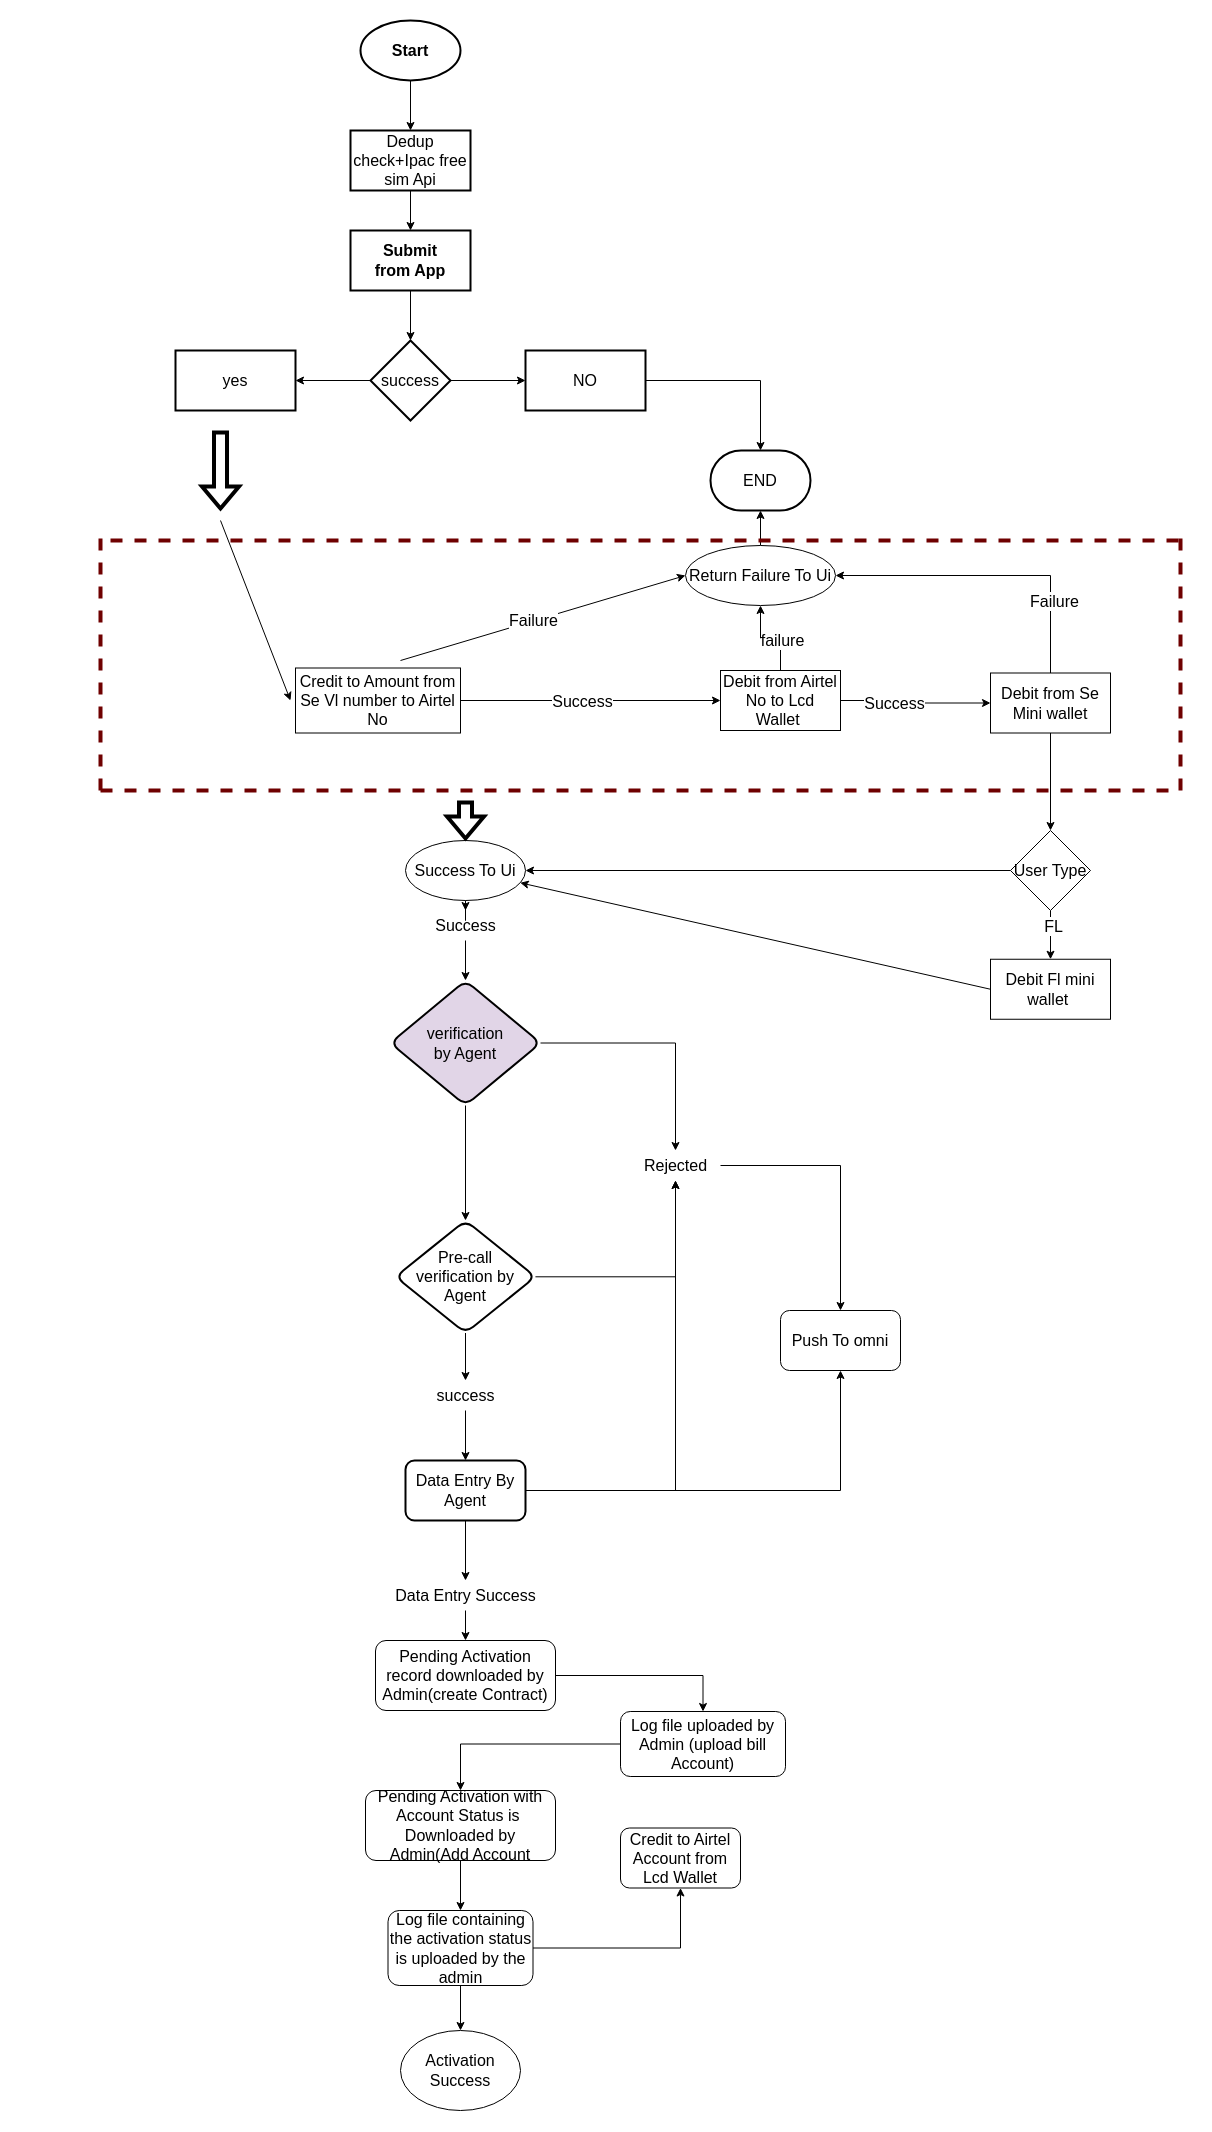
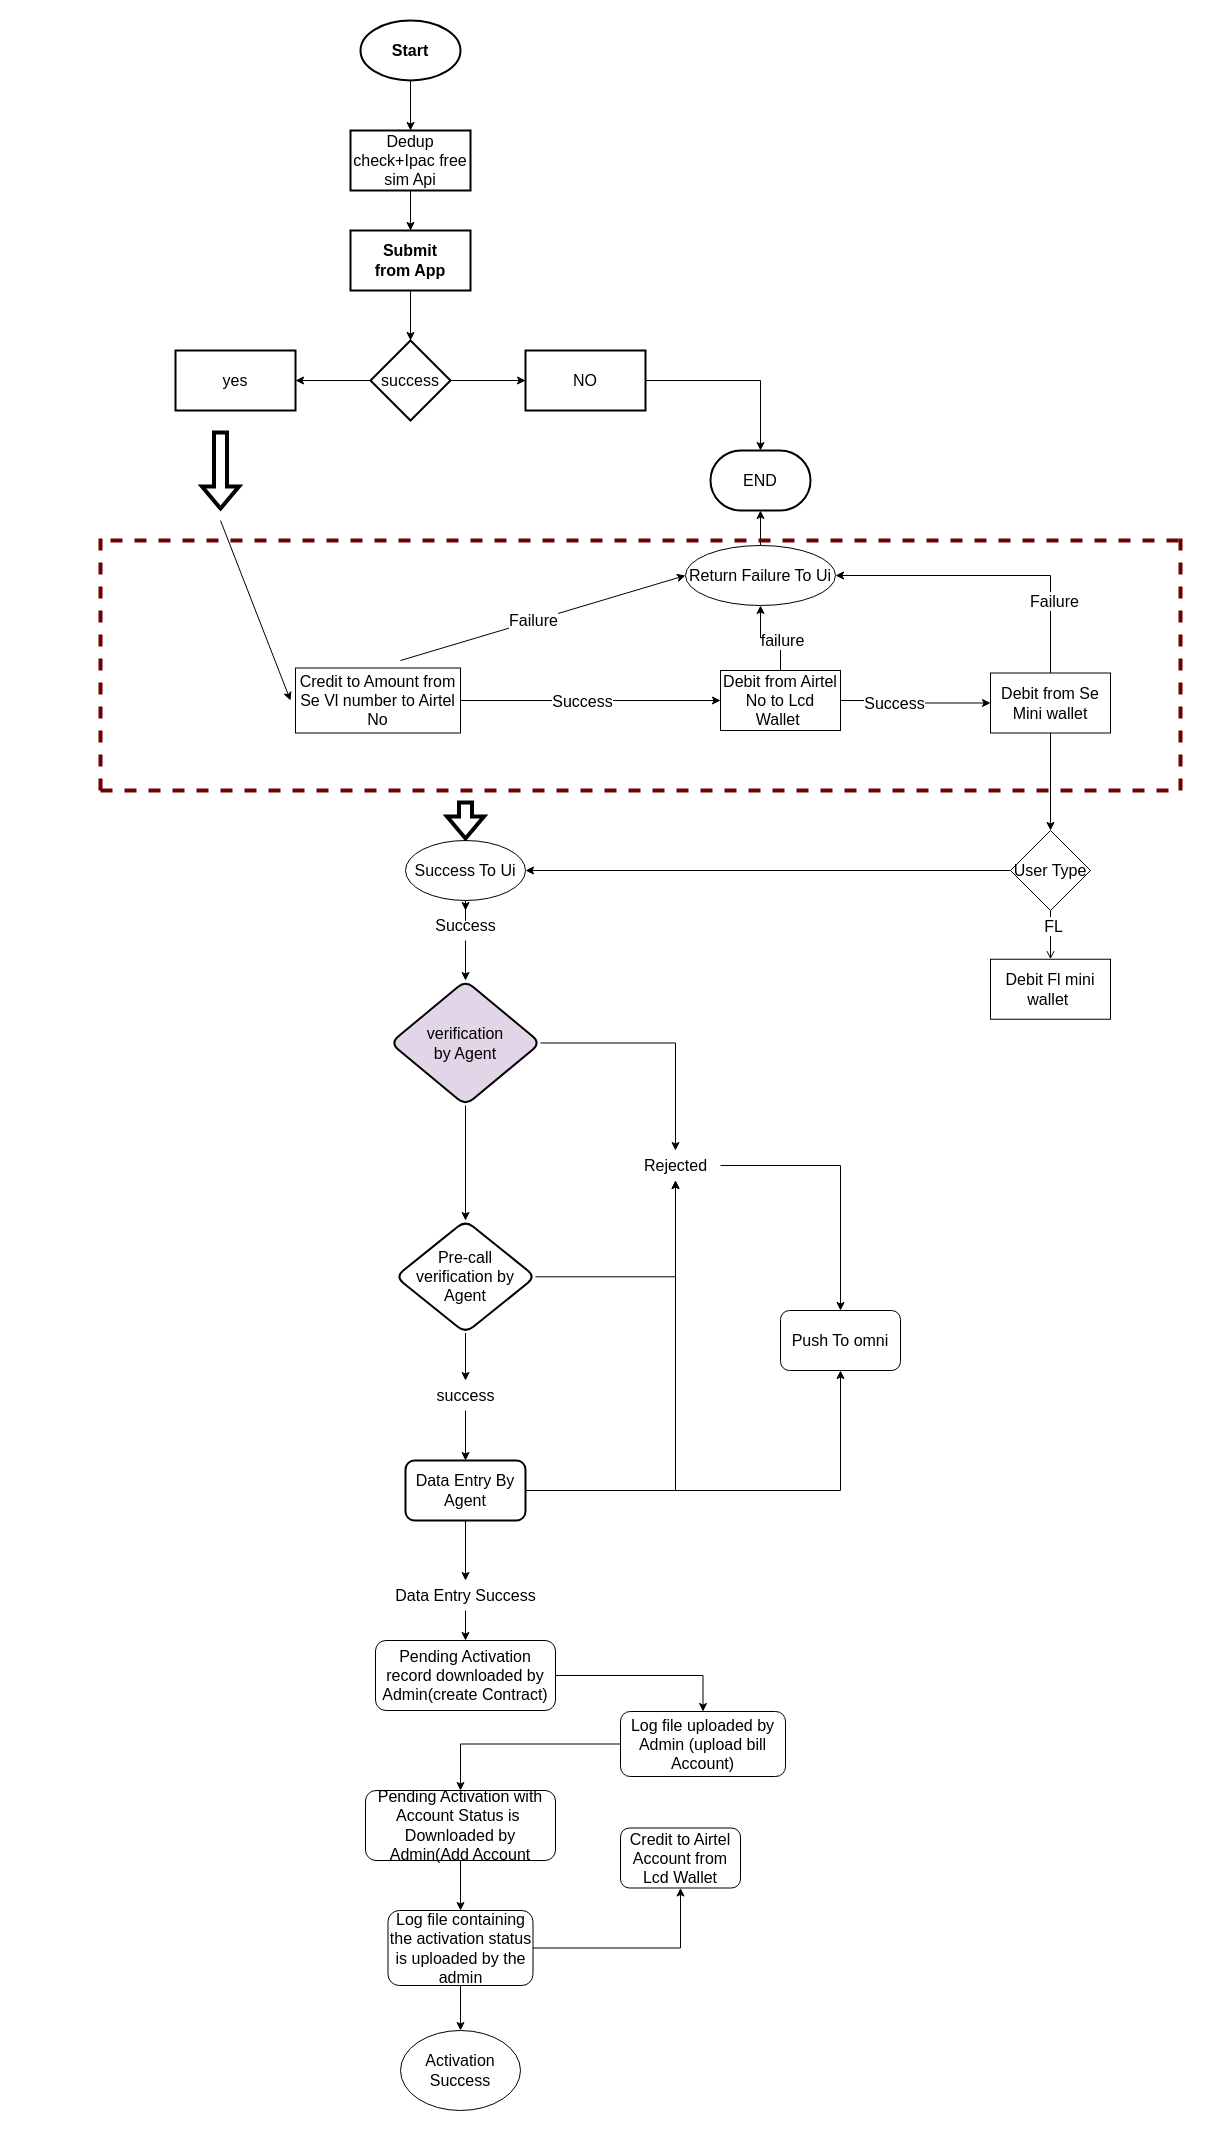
edge "Debit Fl mini wallet" -> "Success To Ui": removed
edge "User Type" -> "Debit Fl mini wallet": arrowhead classic -> open
